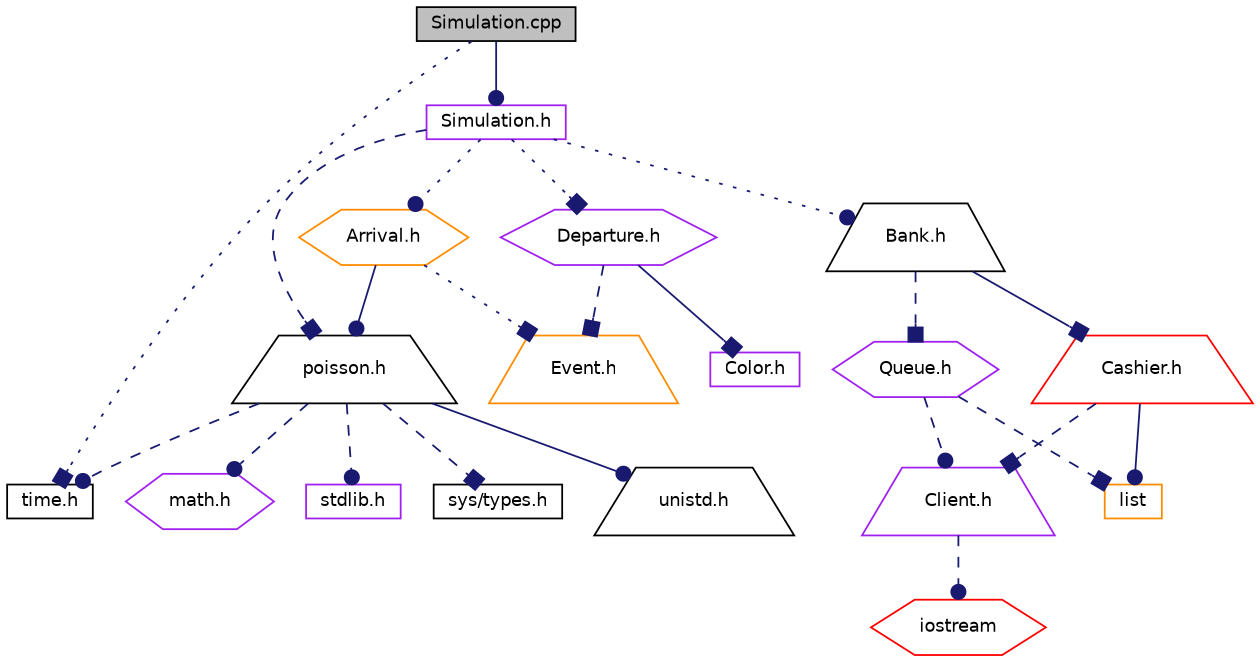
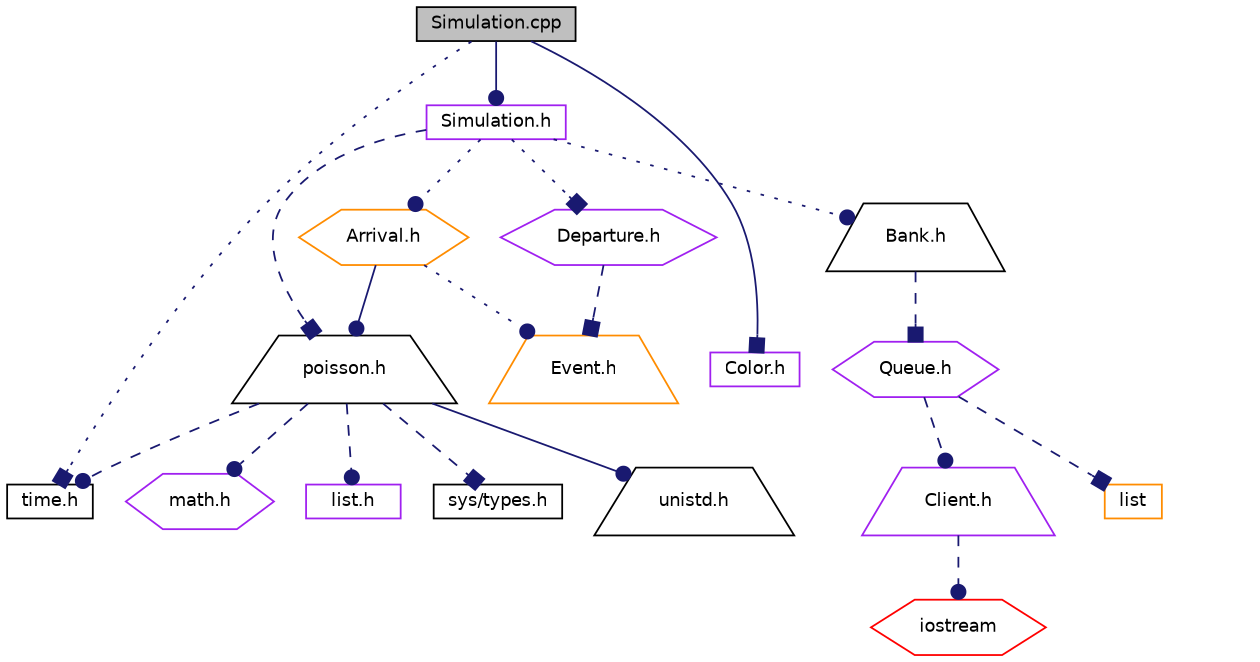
edge "Arrival.h" -> "Event.h": arrowhead box -> dot
edge "Departure.h" -> "Color.h": now "Simulation.cpp" -> "Color.h"
node "Cashier.h": removed
node "stdlib.h": label "stdlib.h" -> "list.h"
